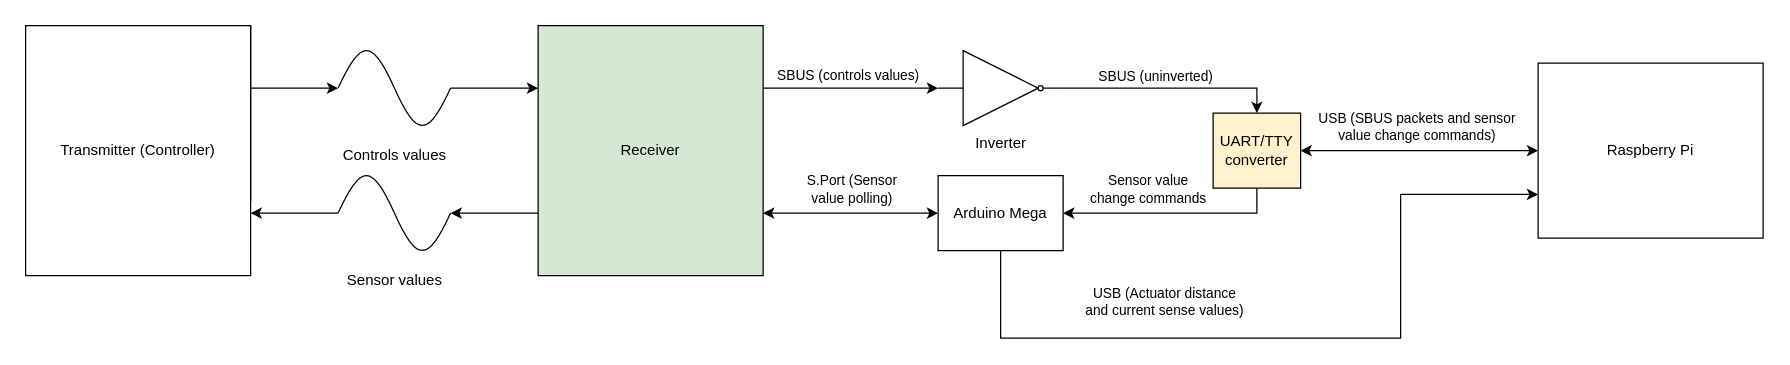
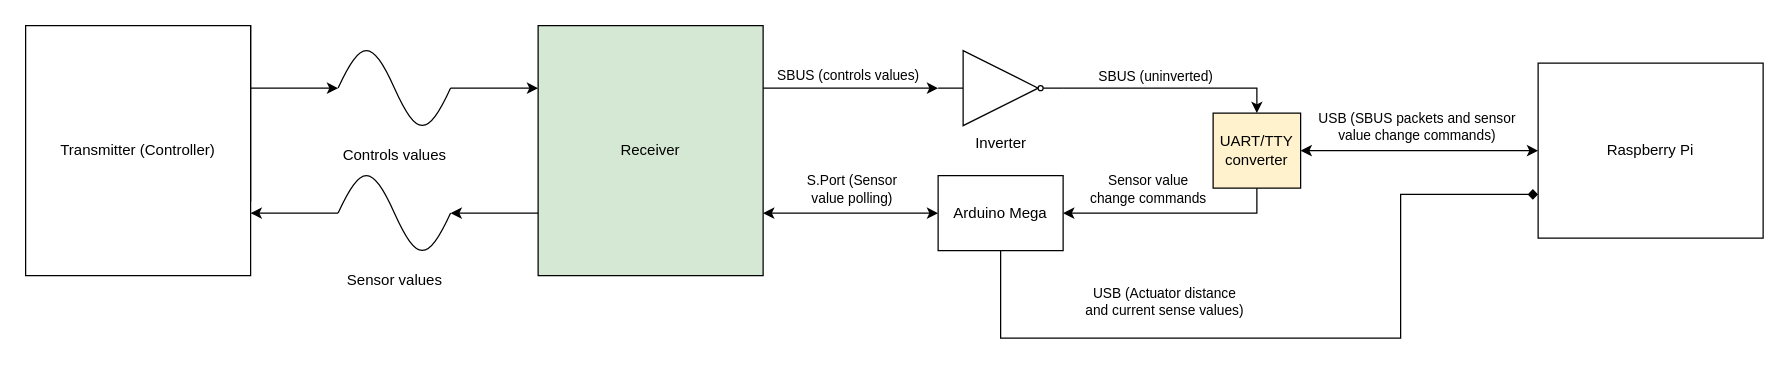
edge "Arduino Mega" -> "Raspberry Pi": arrowhead classic -> diamond
